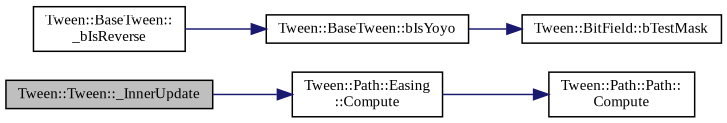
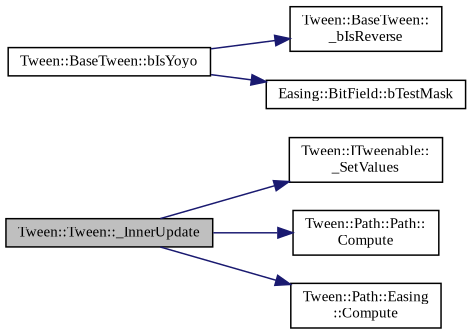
edge "Tween::BaseTween:: _bIsReverse" -> "Tween::BaseTween::bIsYoyo": reversed
node "Tween::BitField::bTestMask": label "Tween::BitField::bTestMask" -> "Easing::BitField::bTestMask"
edge "Tween::Path::Easing ::Compute" -> "Tween::Path::Path:: Compute": now "Tween::Tween::_InnerUpdate" -> "Tween::Path::Path:: Compute"
node "Tween::ITweenable:: _SetValues": added
